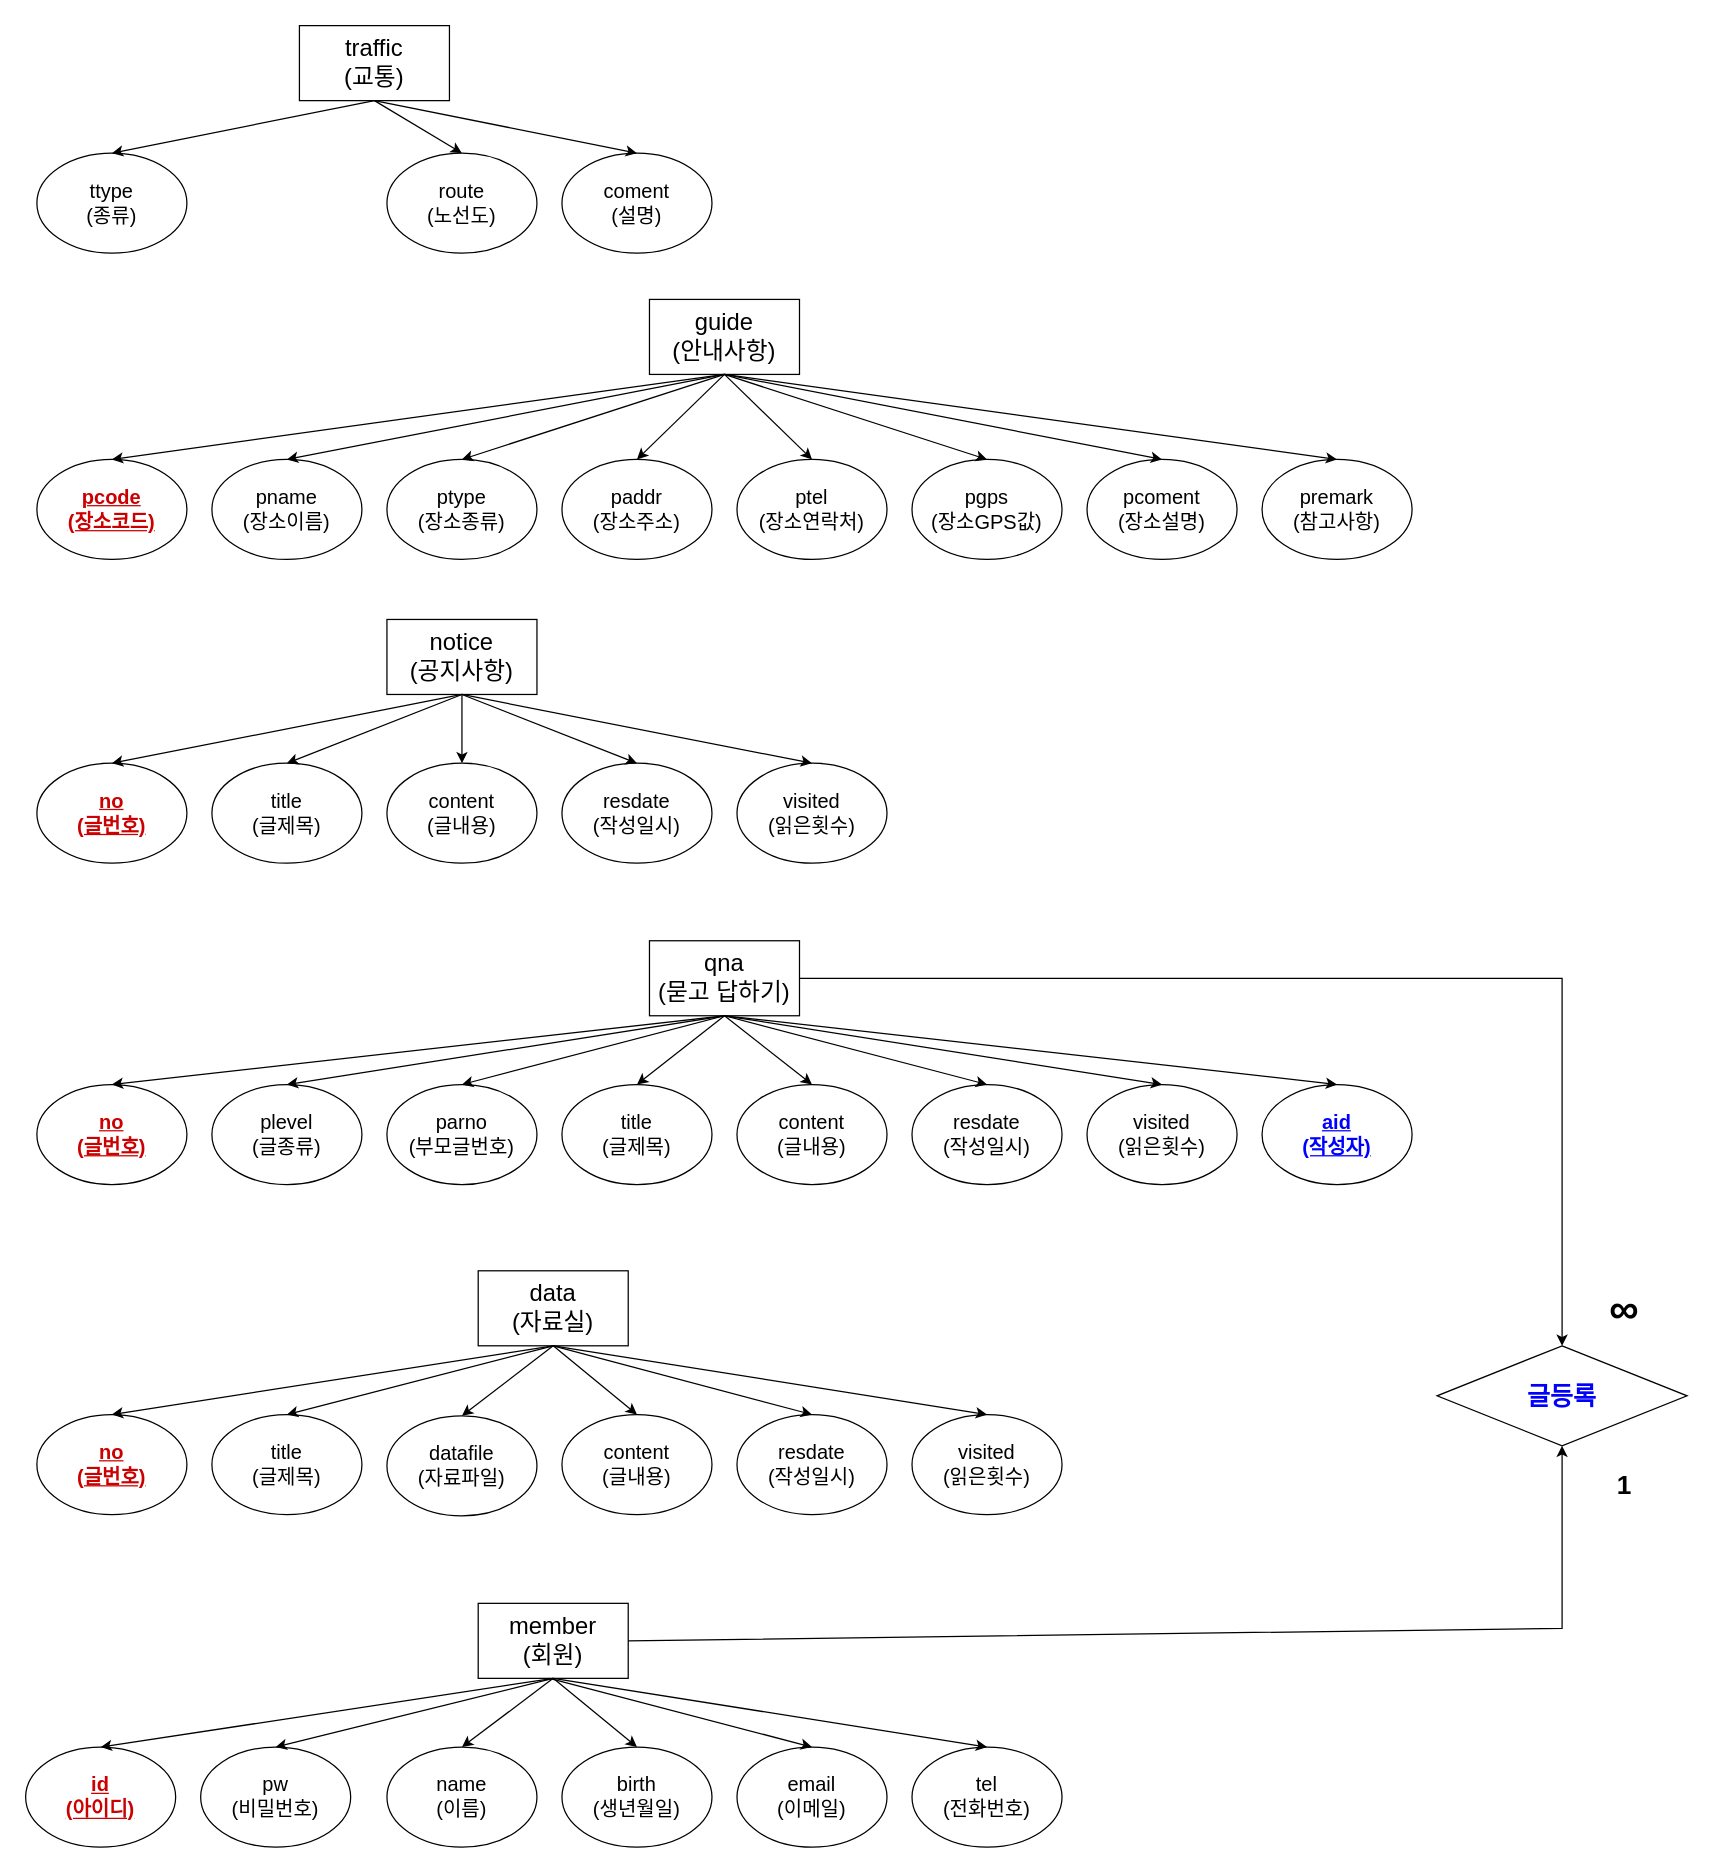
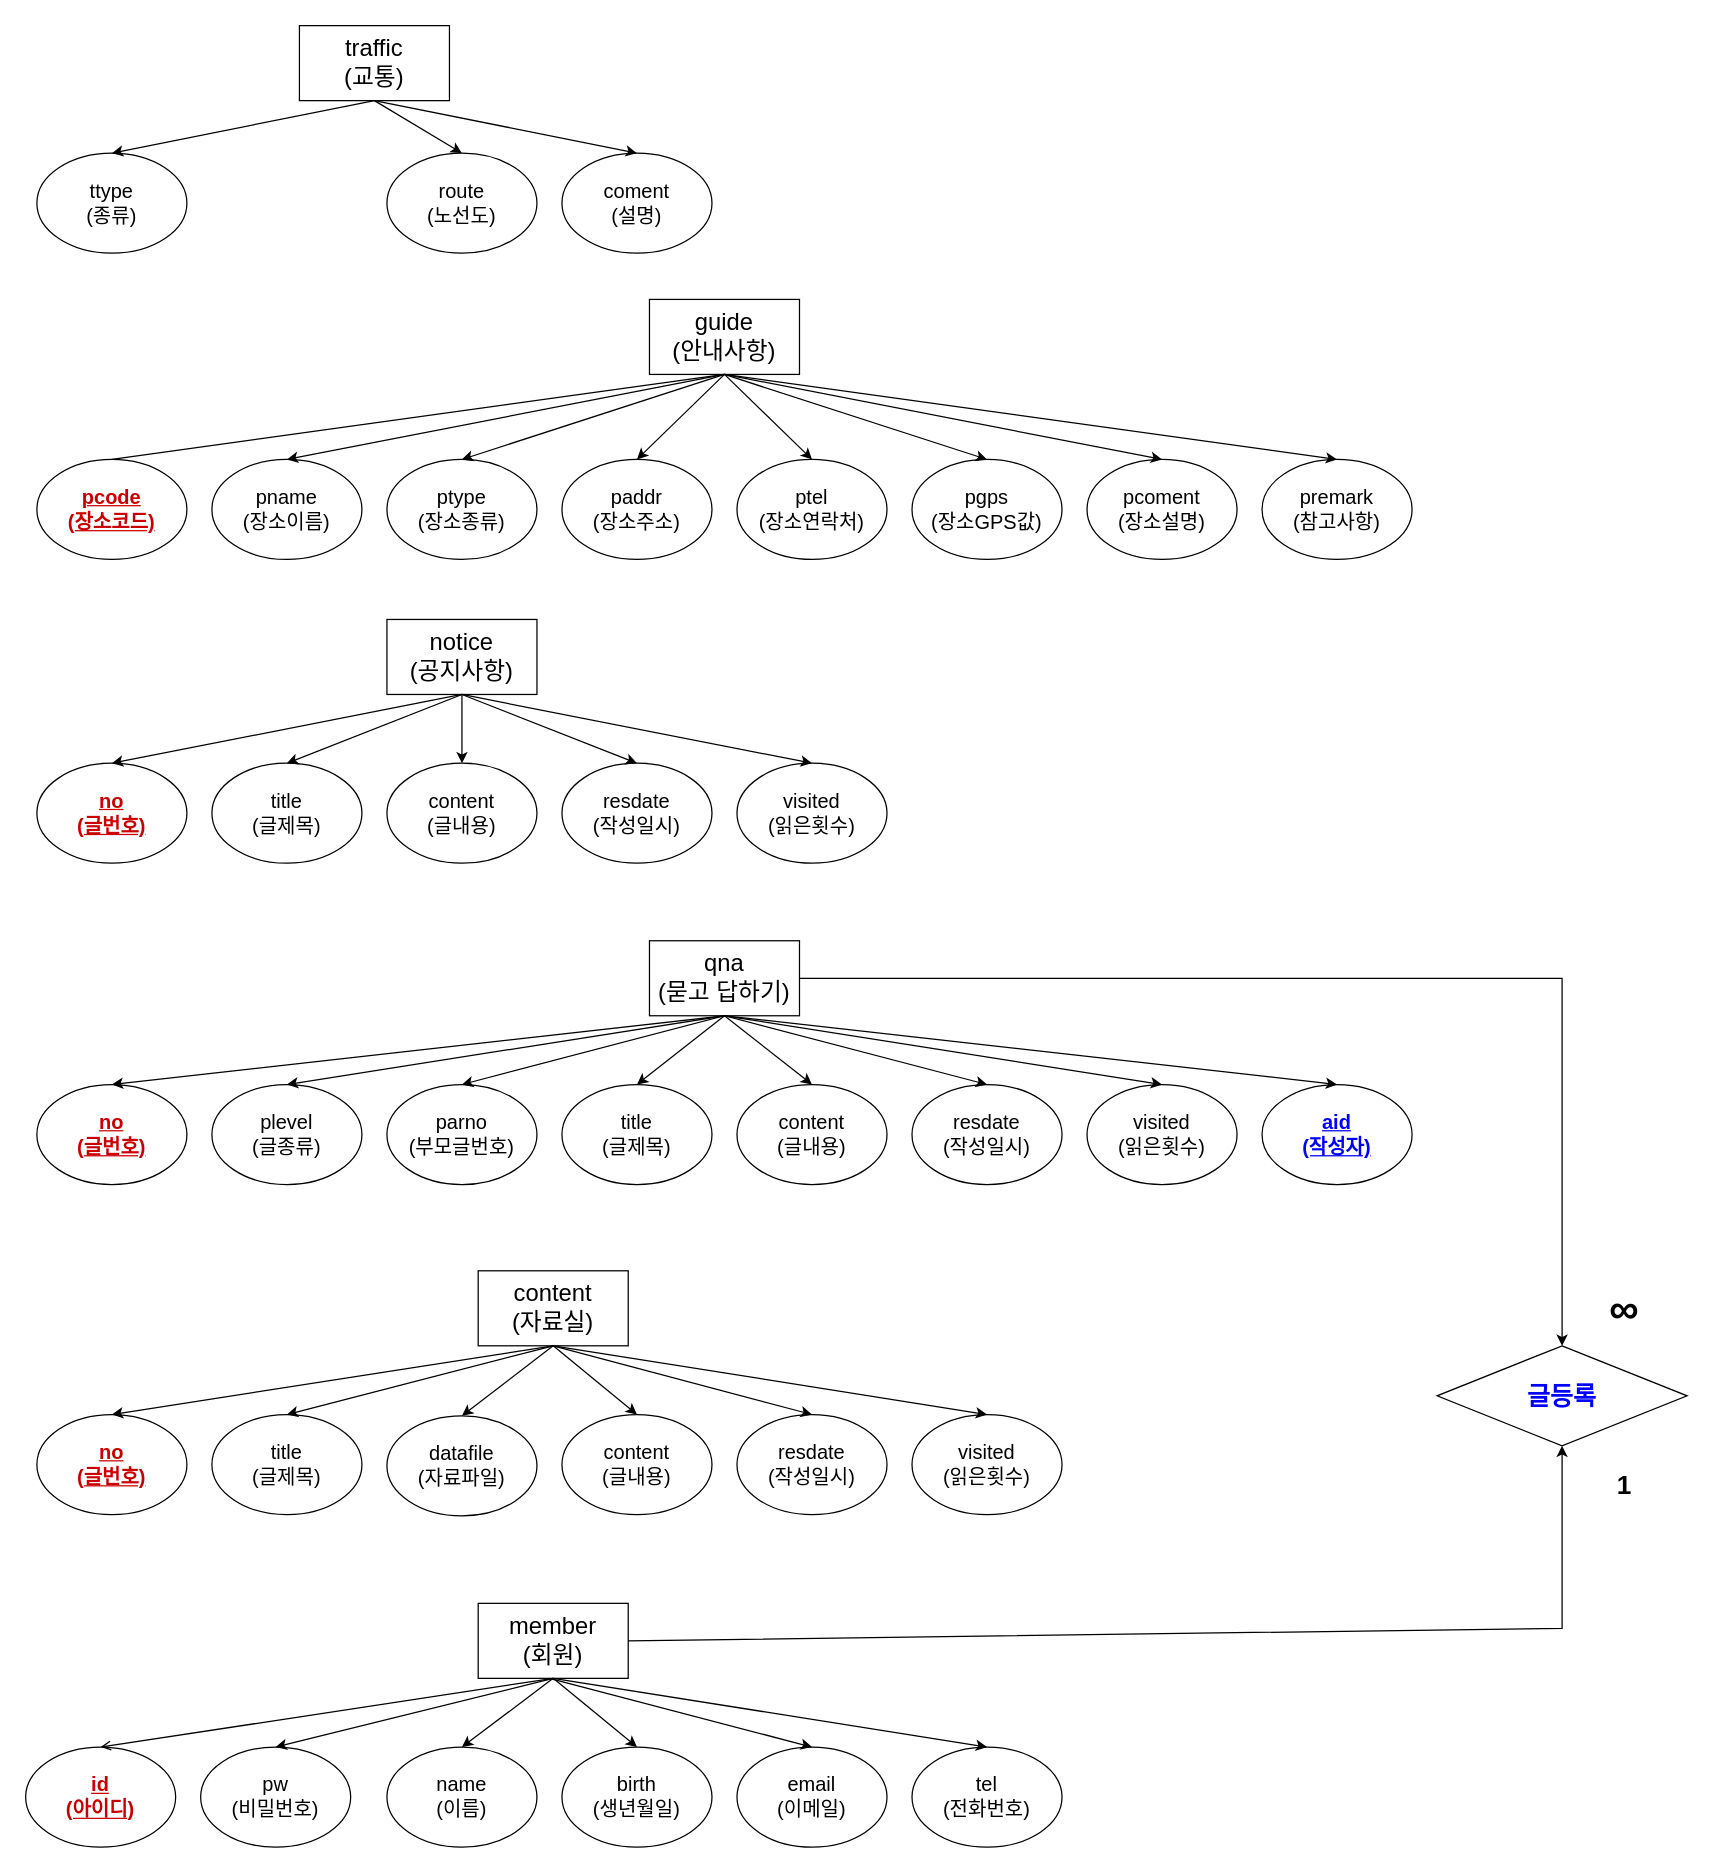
edge "guide (안내사항)" -> "pcode (장소코드)": arrowhead classic -> none
node "data (자료실)": label "data (자료실)" -> "content (자료실)"
edge "member (회원)" -> "id (아이디)": arrowhead classic -> open
